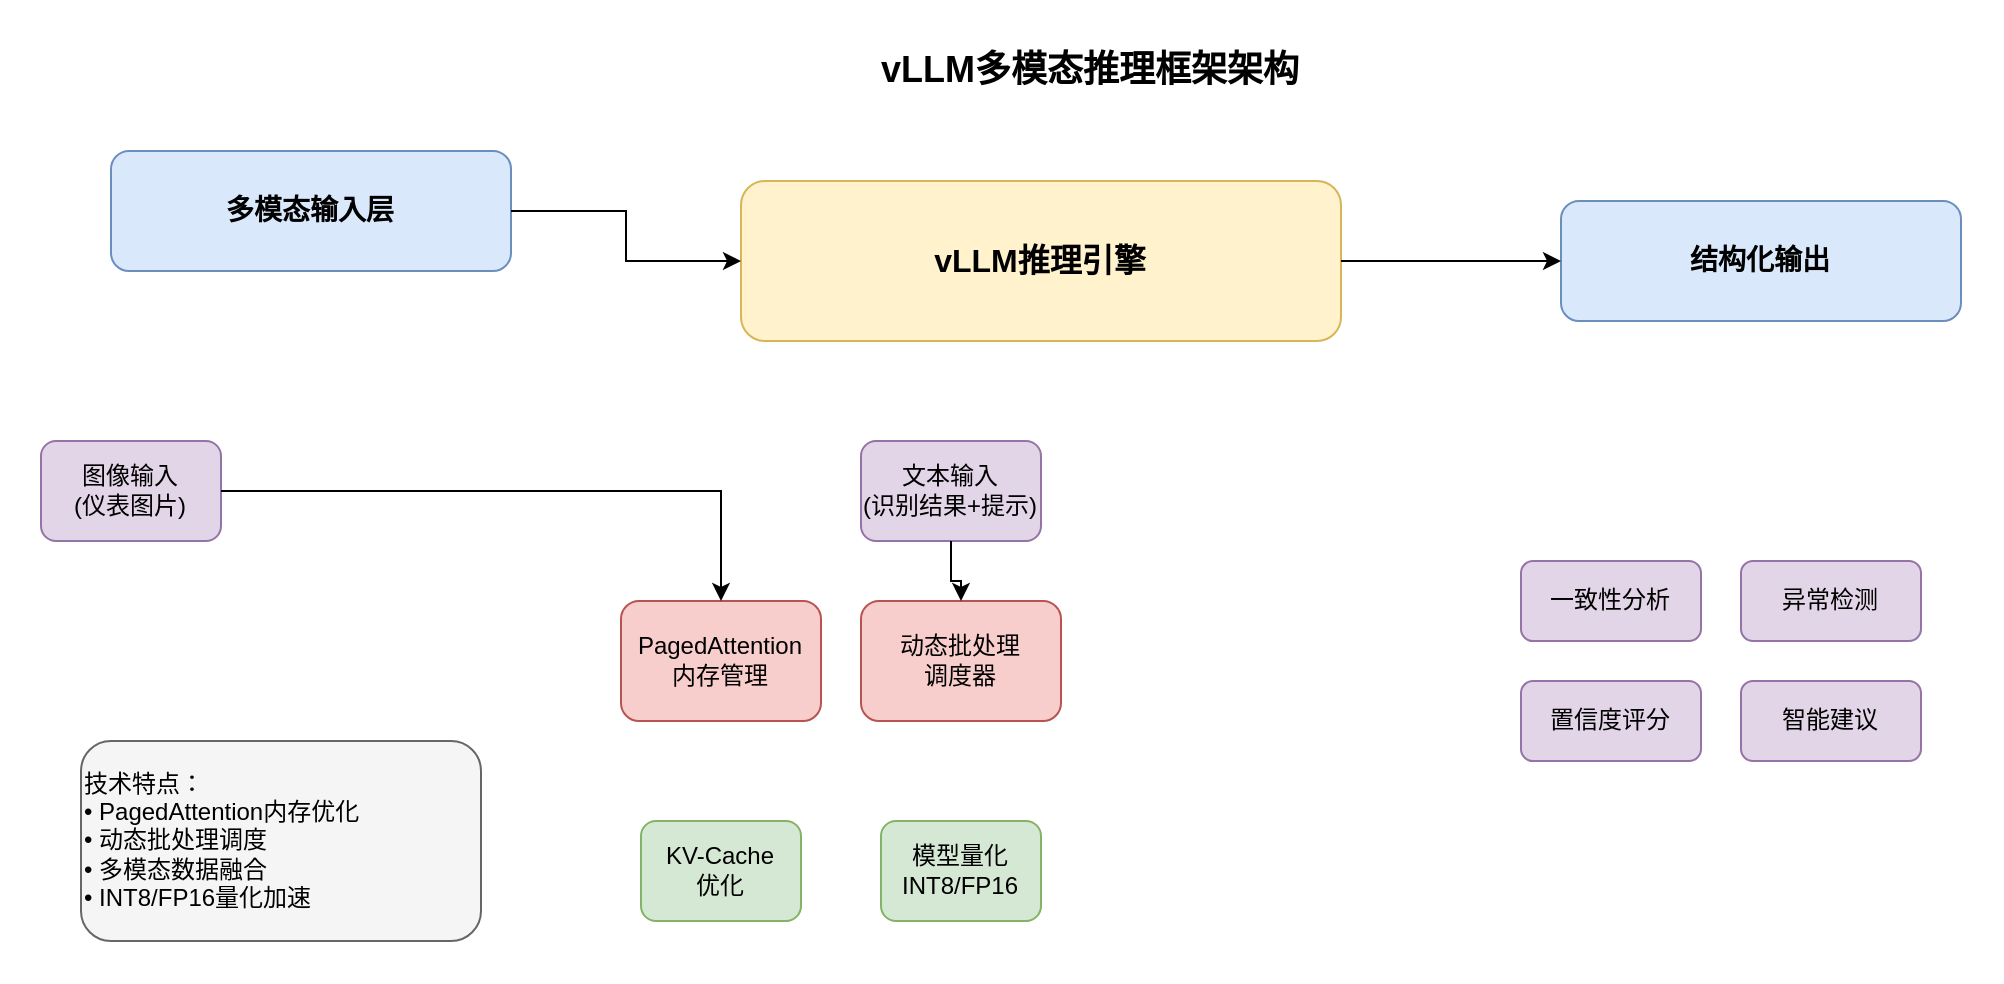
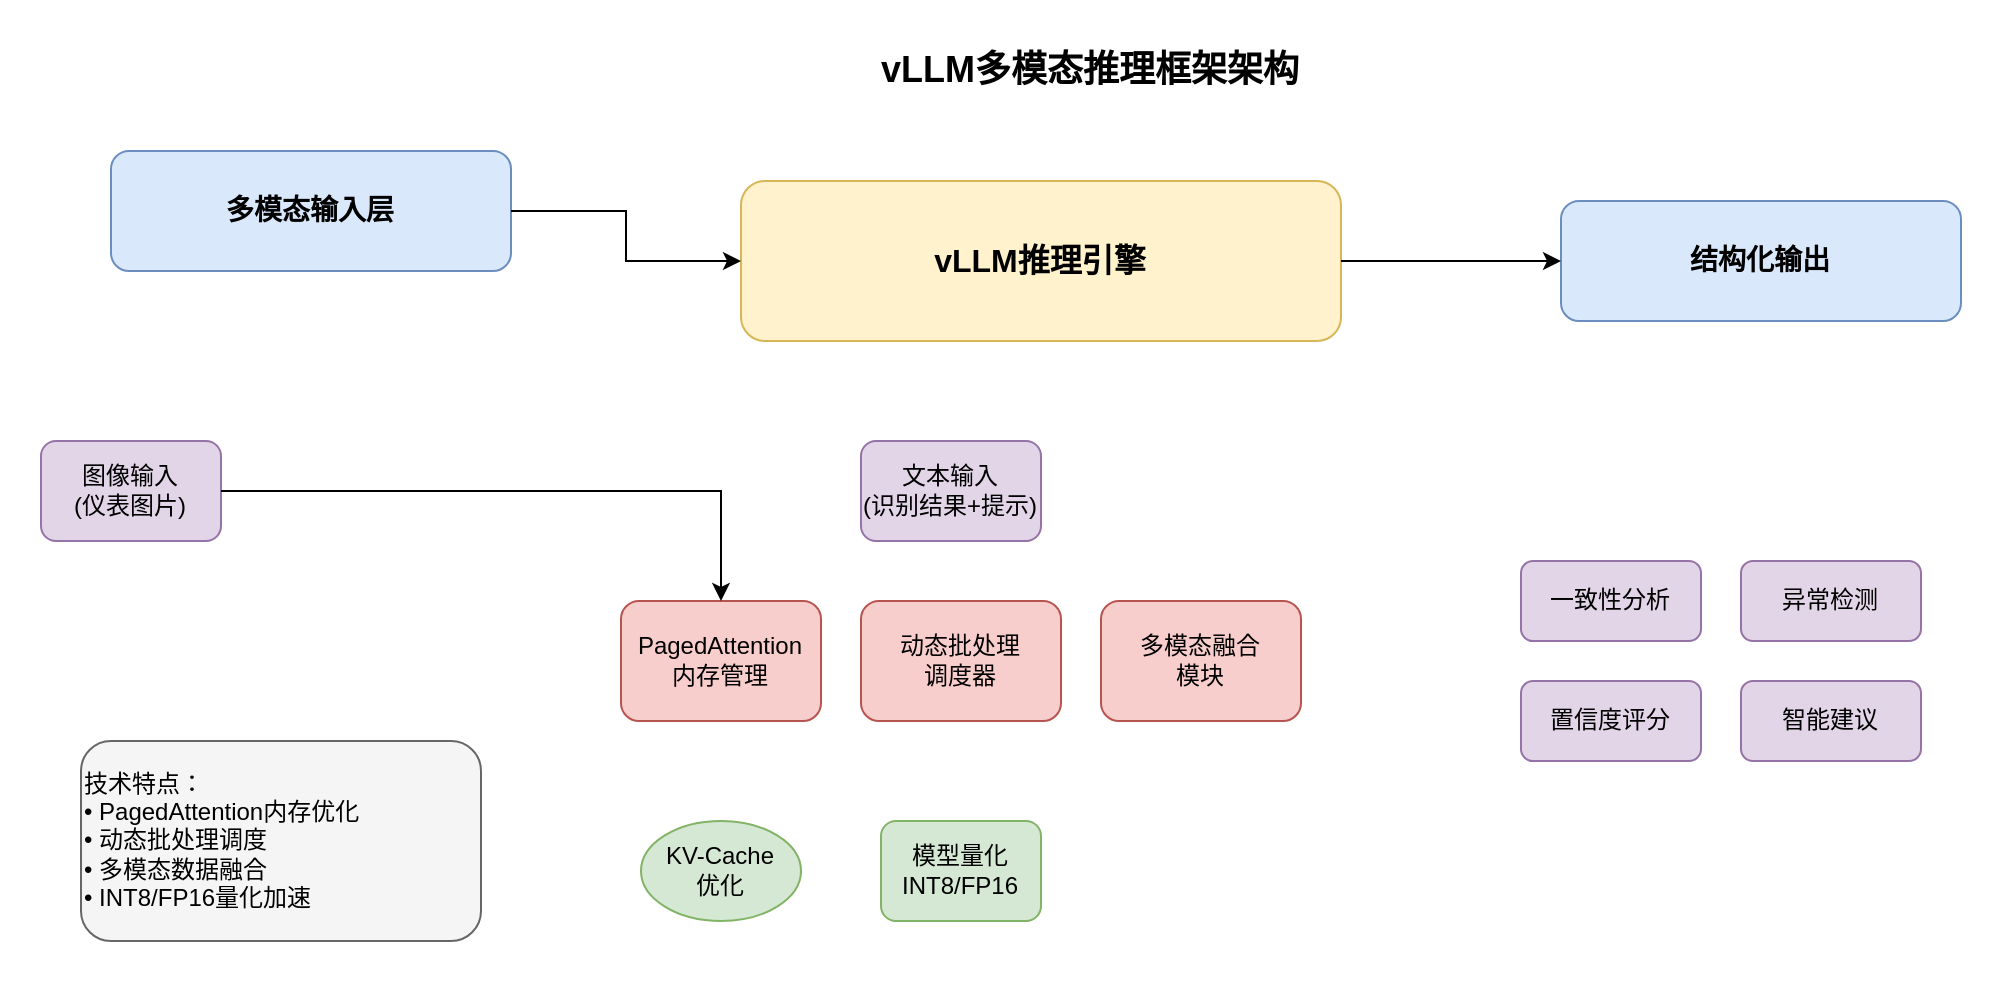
edge "文本输入 (识别结果+提示)" -> "动态批处理 调度器": removed
node "多模态融合 模块": added
node "KV-Cache 优化": shape rounded rectangle -> ellipse
